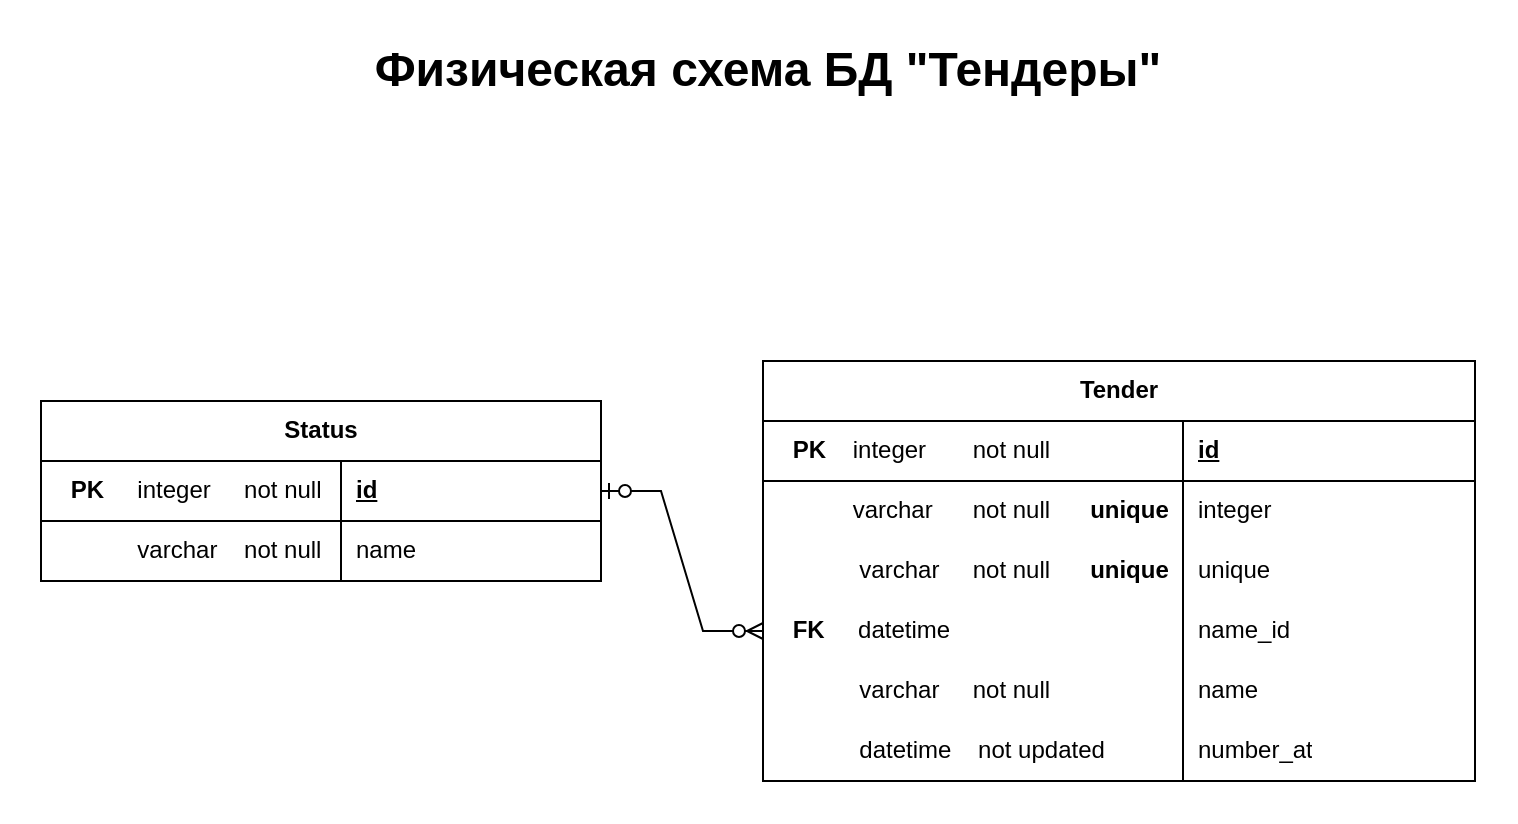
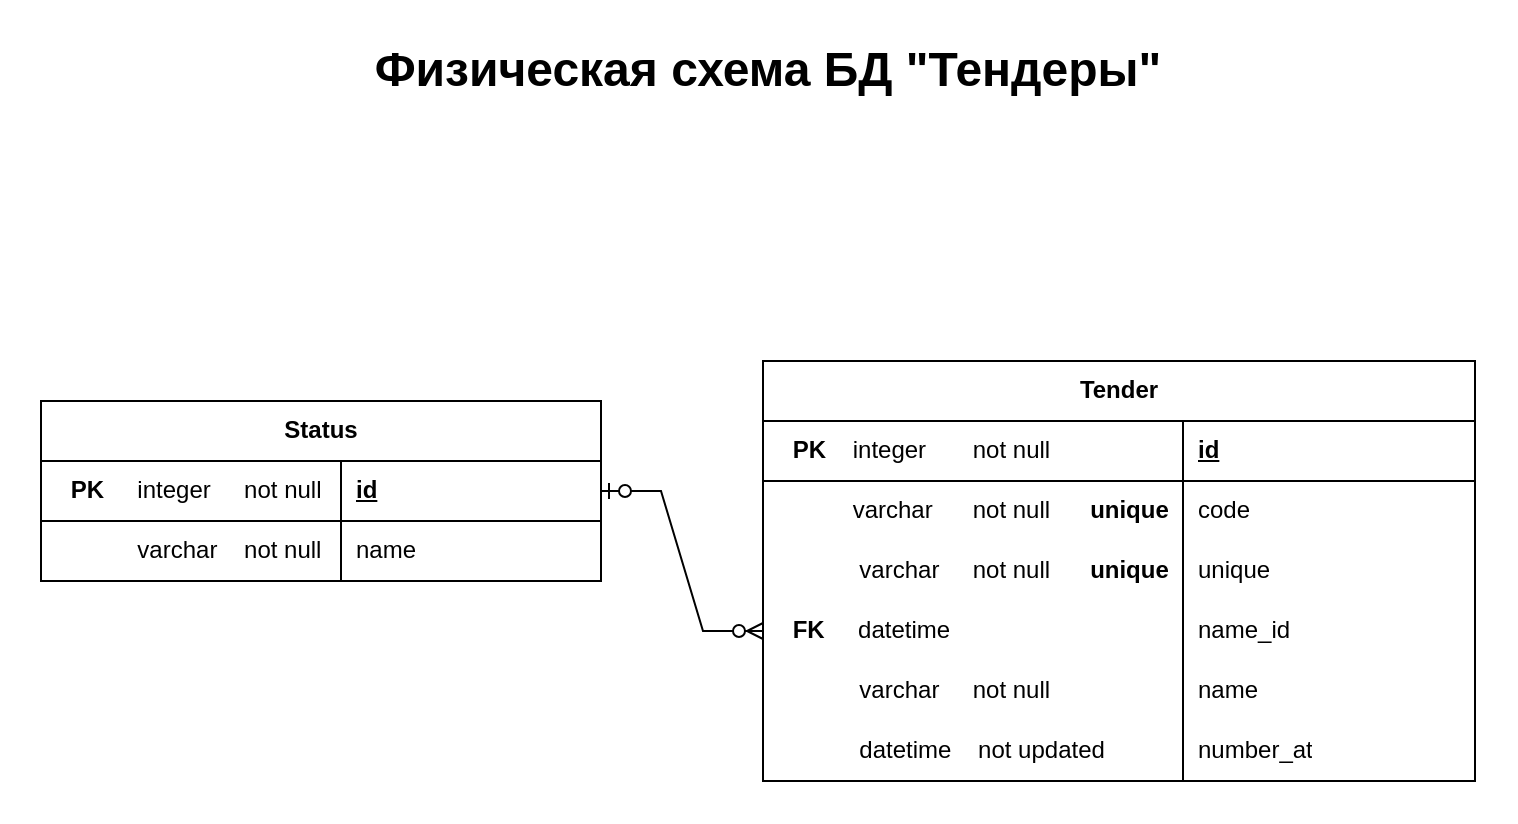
node "integer": label "integer" -> "code"
